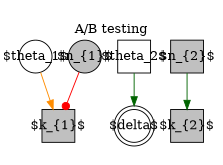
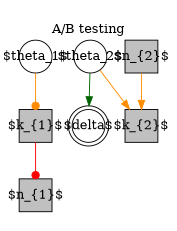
node "$n_{1}$": shape circle -> square
node "$theta_2$": shape square -> circle
edge "$theta_1$" -> "$k_{1}$": arrowhead normal -> dot
edge "$theta_2$" -> "$k_{2}$": added
edge "$n_{1}$" -> "$k_{1}$": reversed
edge "$n_{2}$" -> "$k_{2}$": color darkgreen -> darkorange
